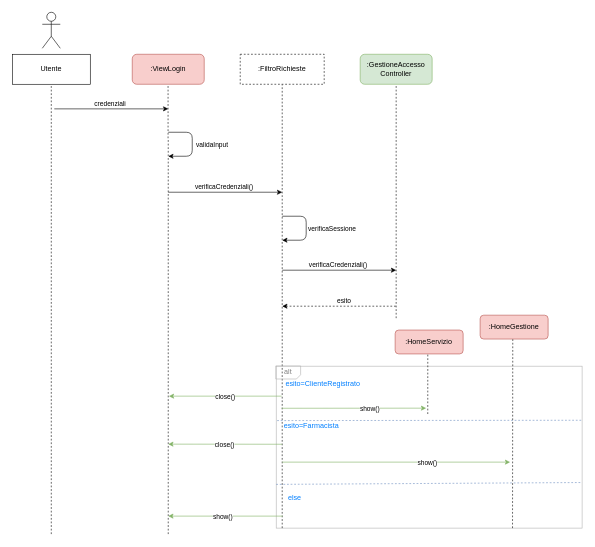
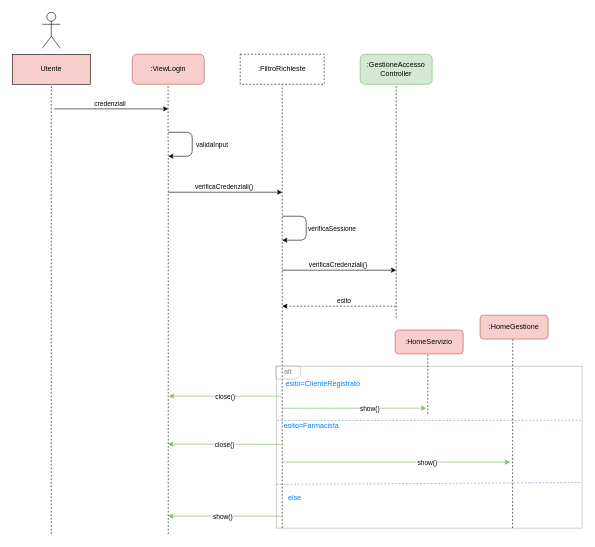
node "Utente": fillcolor #ffffff -> #f8cecc
